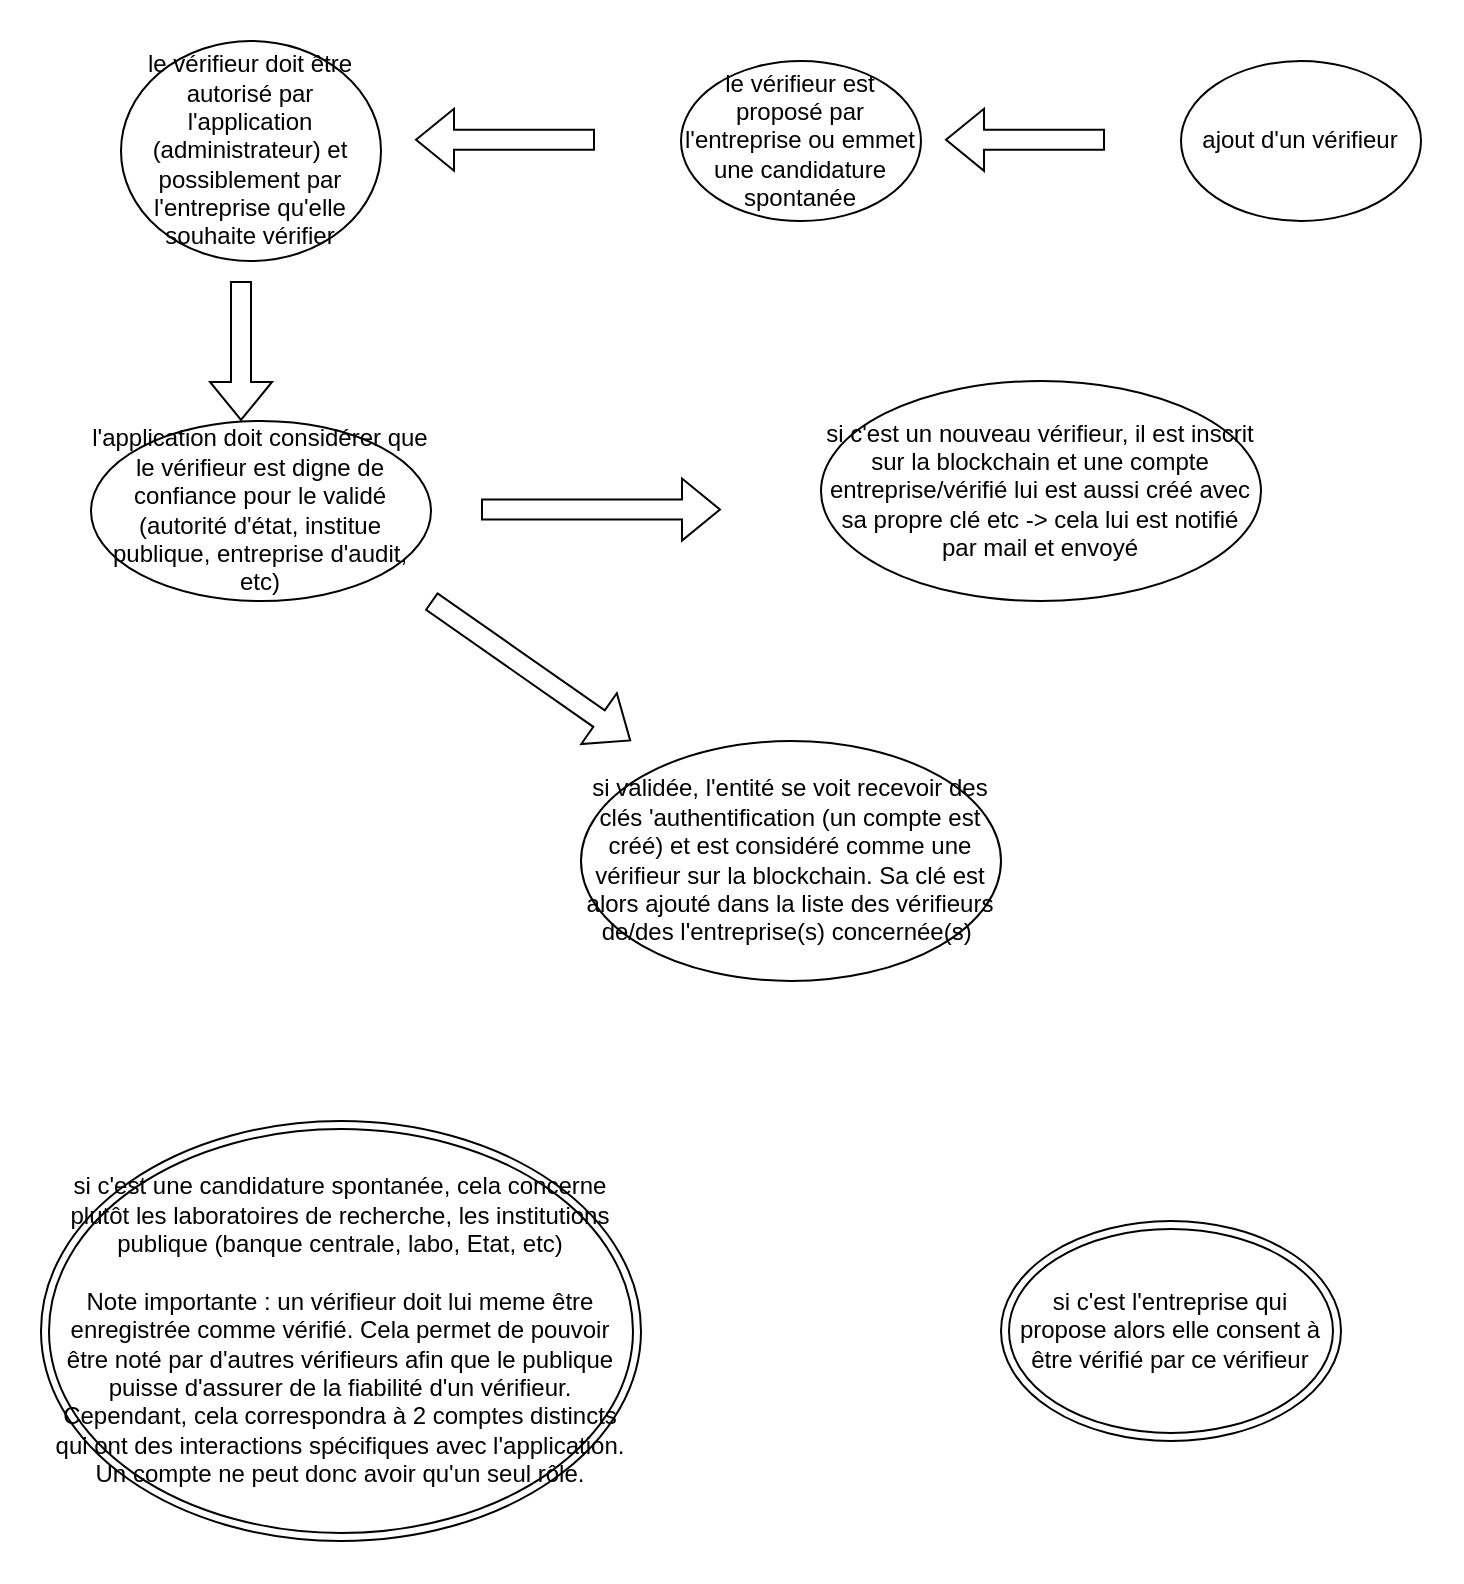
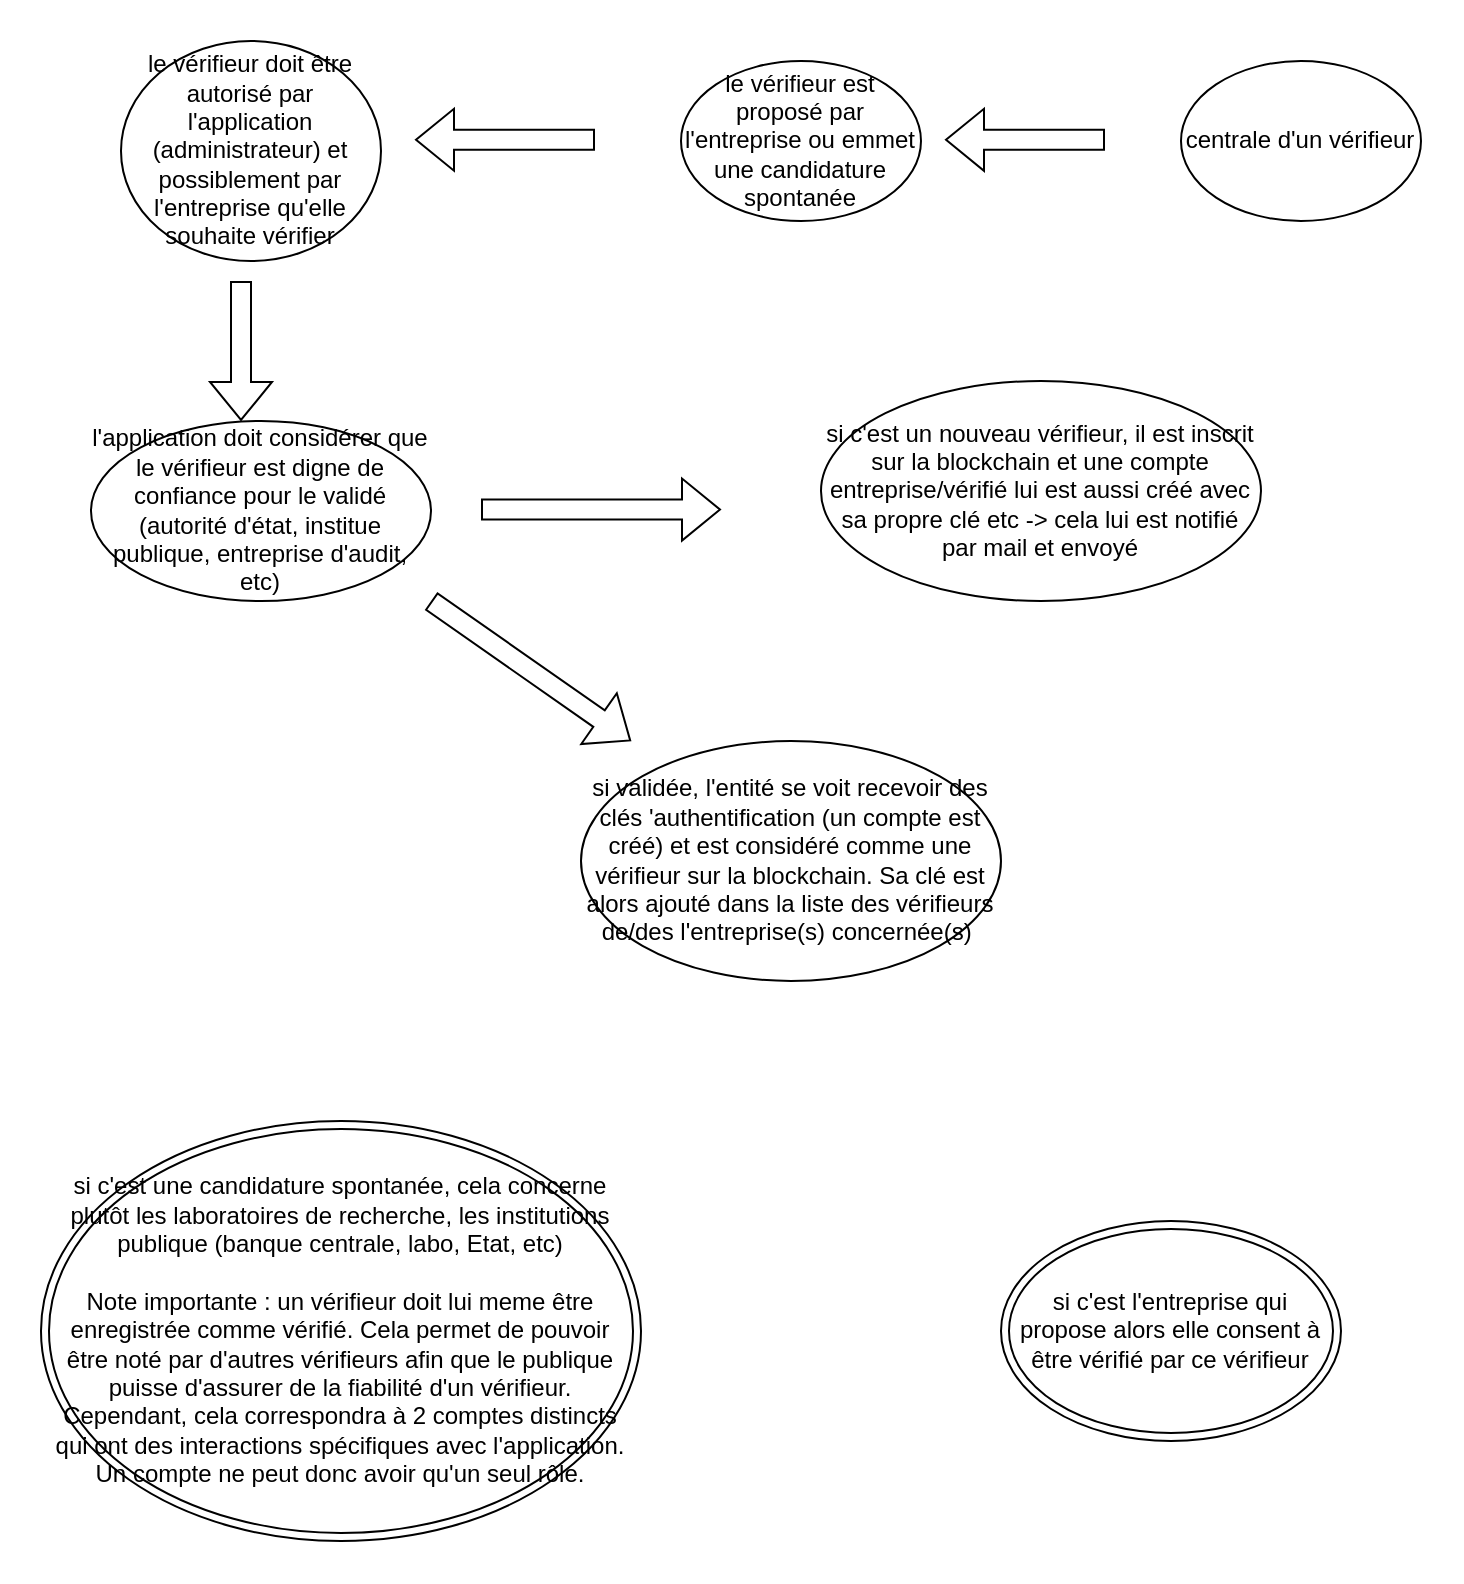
node "ajout d'un vérifieur": label "ajout d'un vérifieur" -> "centrale d'un vérifieur"
